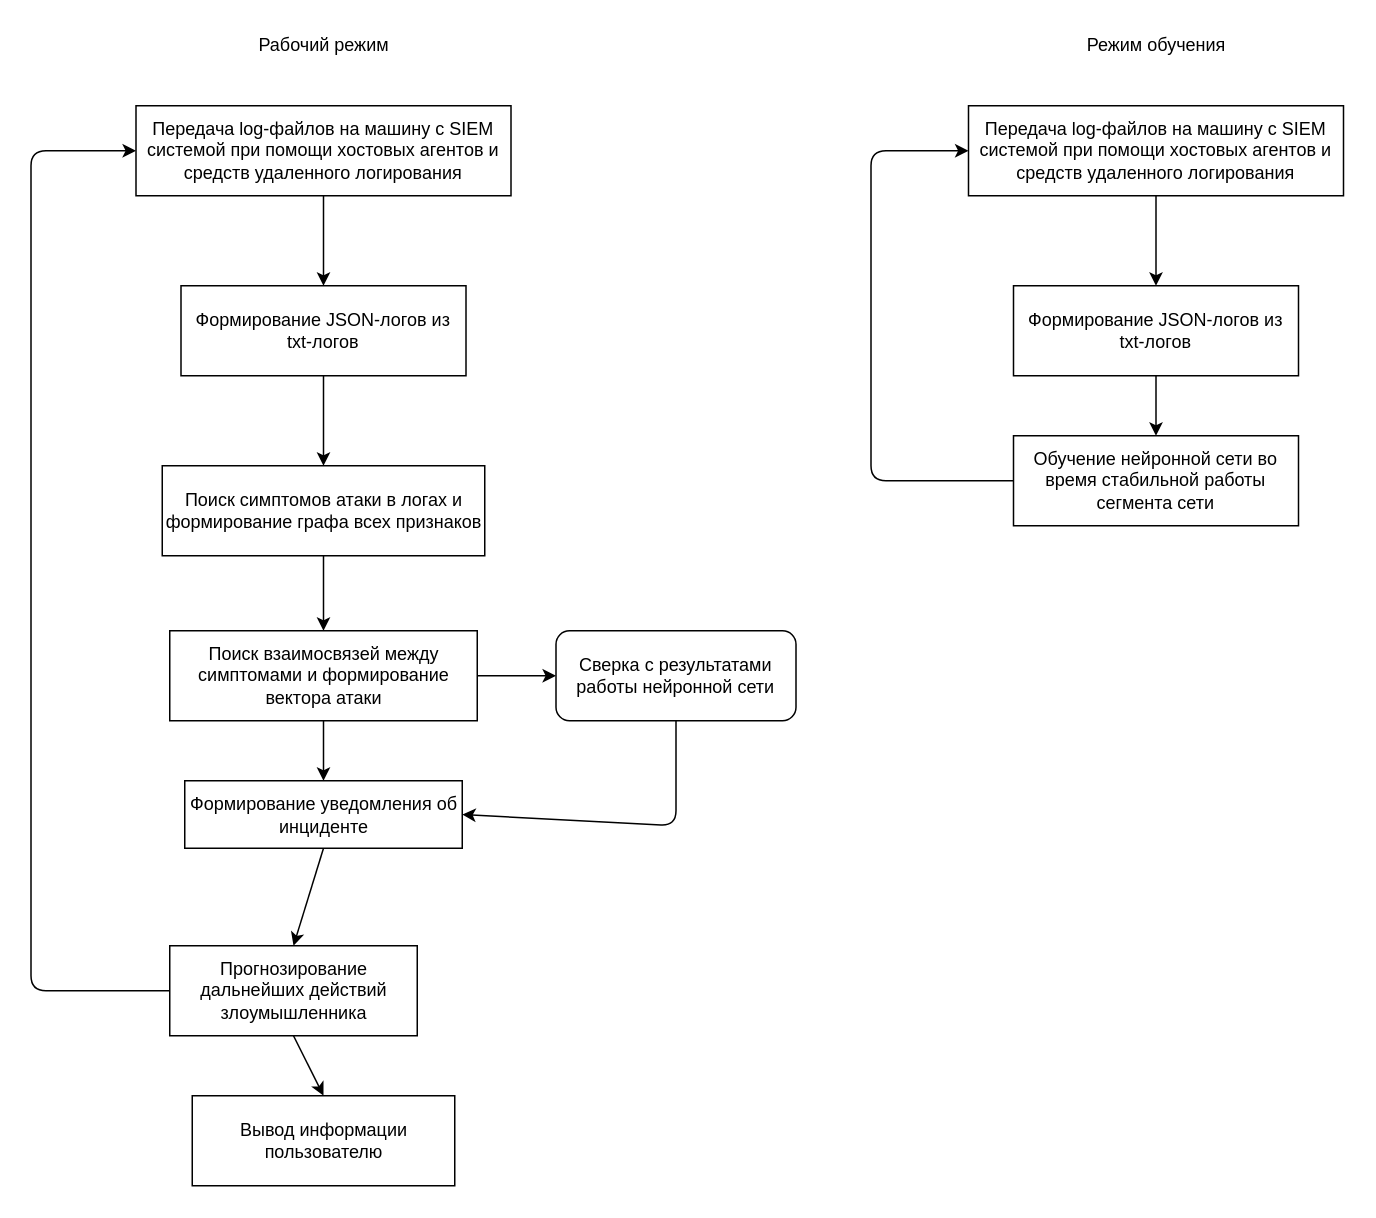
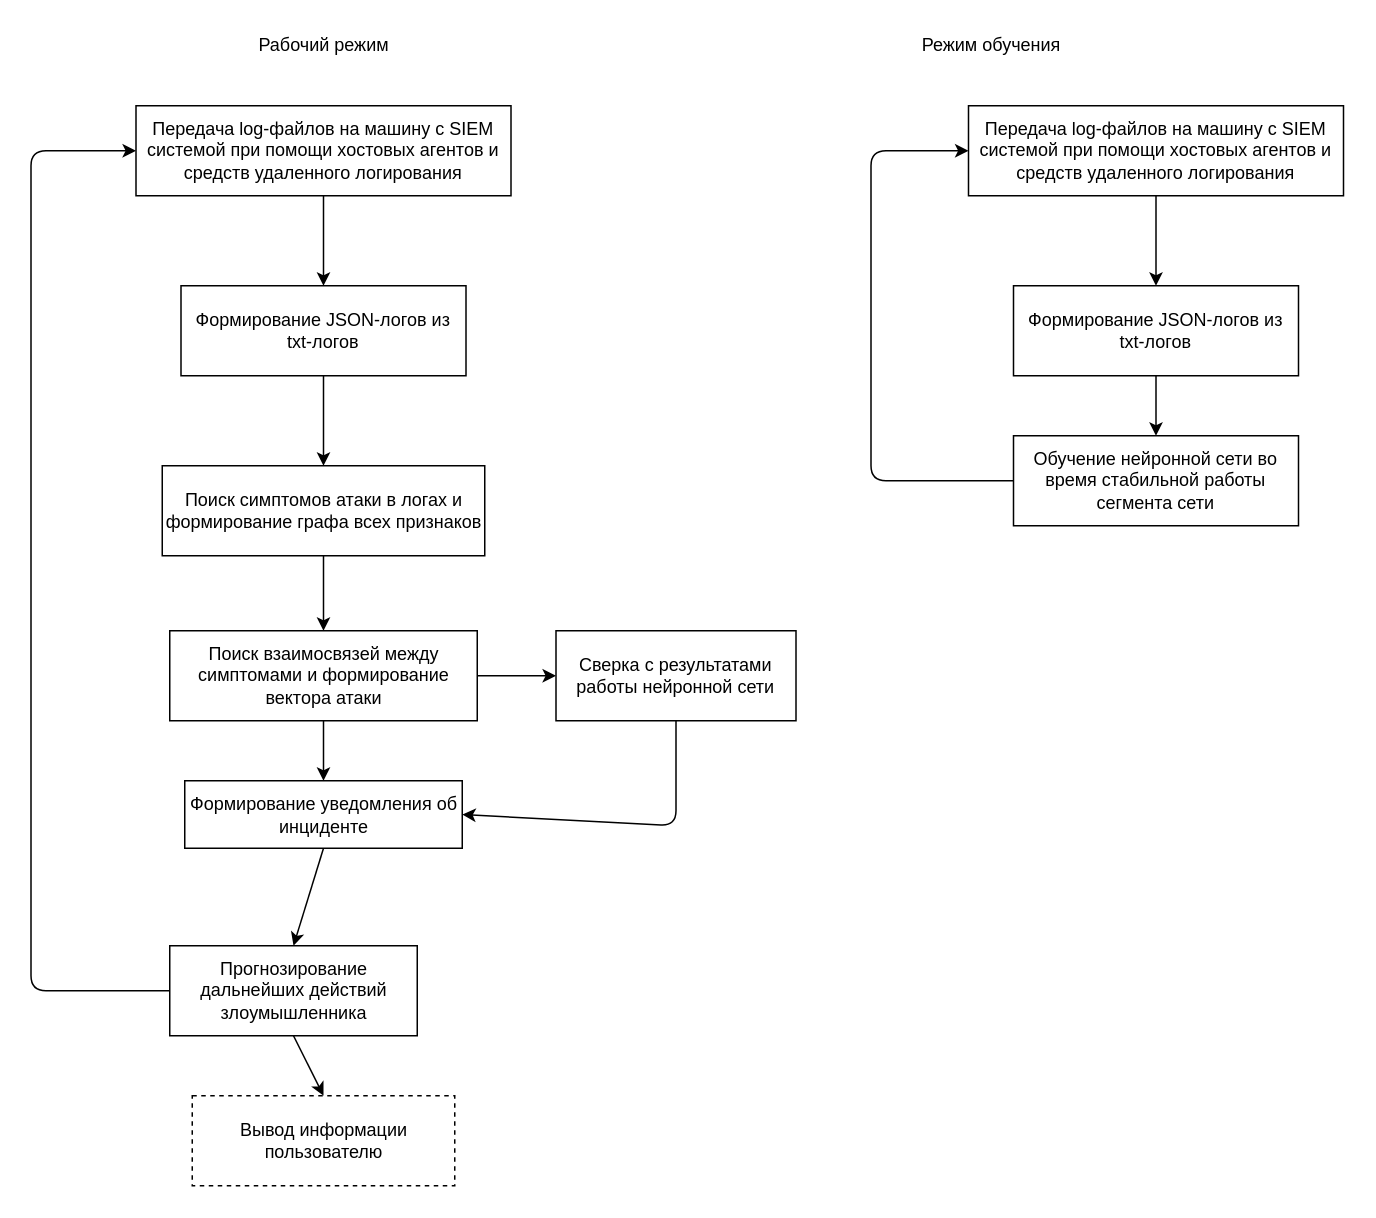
node "Режим обучения": moved (1156, 46) -> (991, 46)
node "Сверка с результатами работы нейронной сети": shape rounded rectangle -> rectangle
node "Вывод информации пользователю": style solid -> dashed
